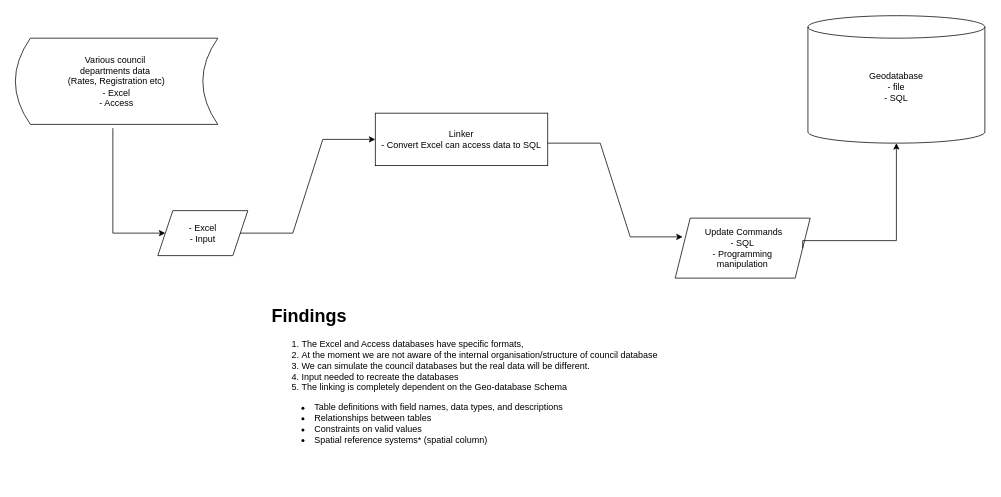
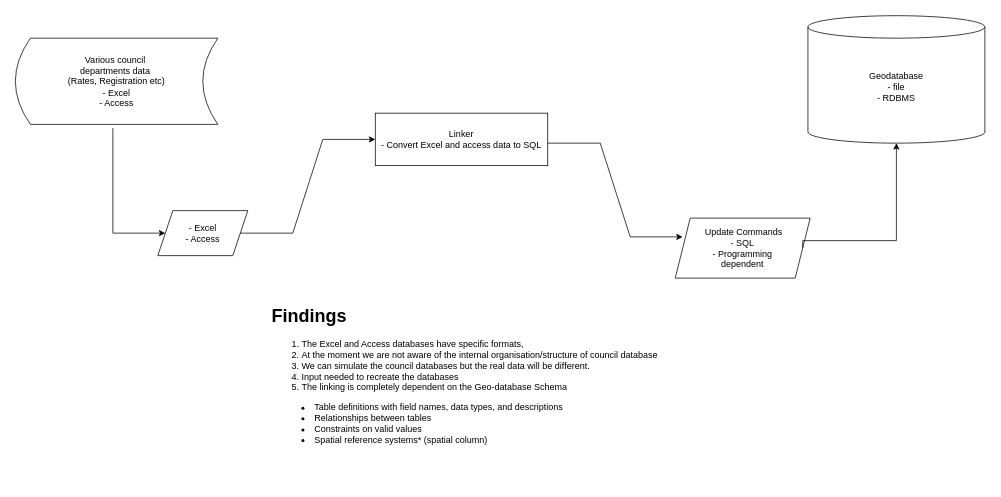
node "Geodatabase - file - SQL": label "Geodatabase - file - SQL" -> "Geodatabase - file - RDBMS"
node "Linker - Convert Excel can access data to SQL": label "Linker - Convert Excel can access data to SQL" -> "Linker - Convert Excel and access data to SQL"
node "- Excel - Input": label "- Excel - Input" -> "- Excel - Access"
node "Update Commands - SQL - Programming manipulation": label "Update Commands - SQL - Programming manipulation" -> "Update Commands - SQL - Programming dependent"
